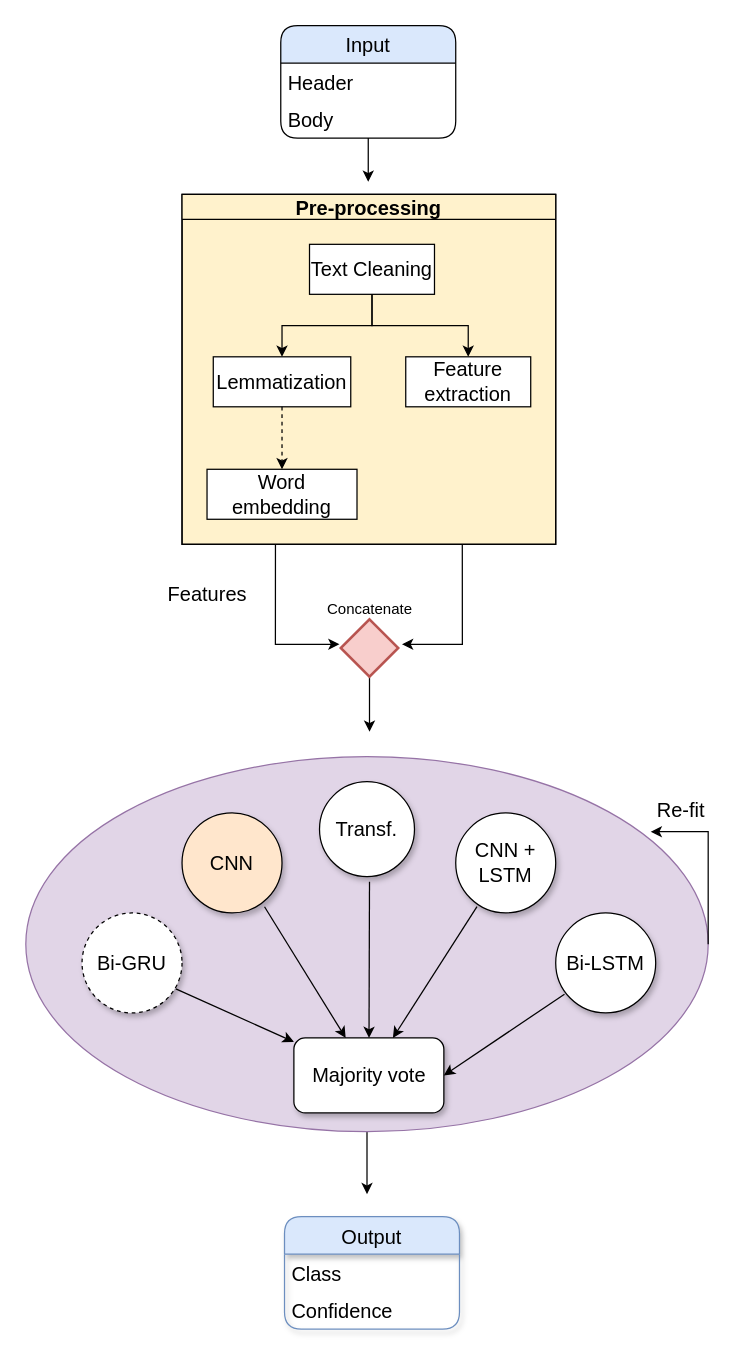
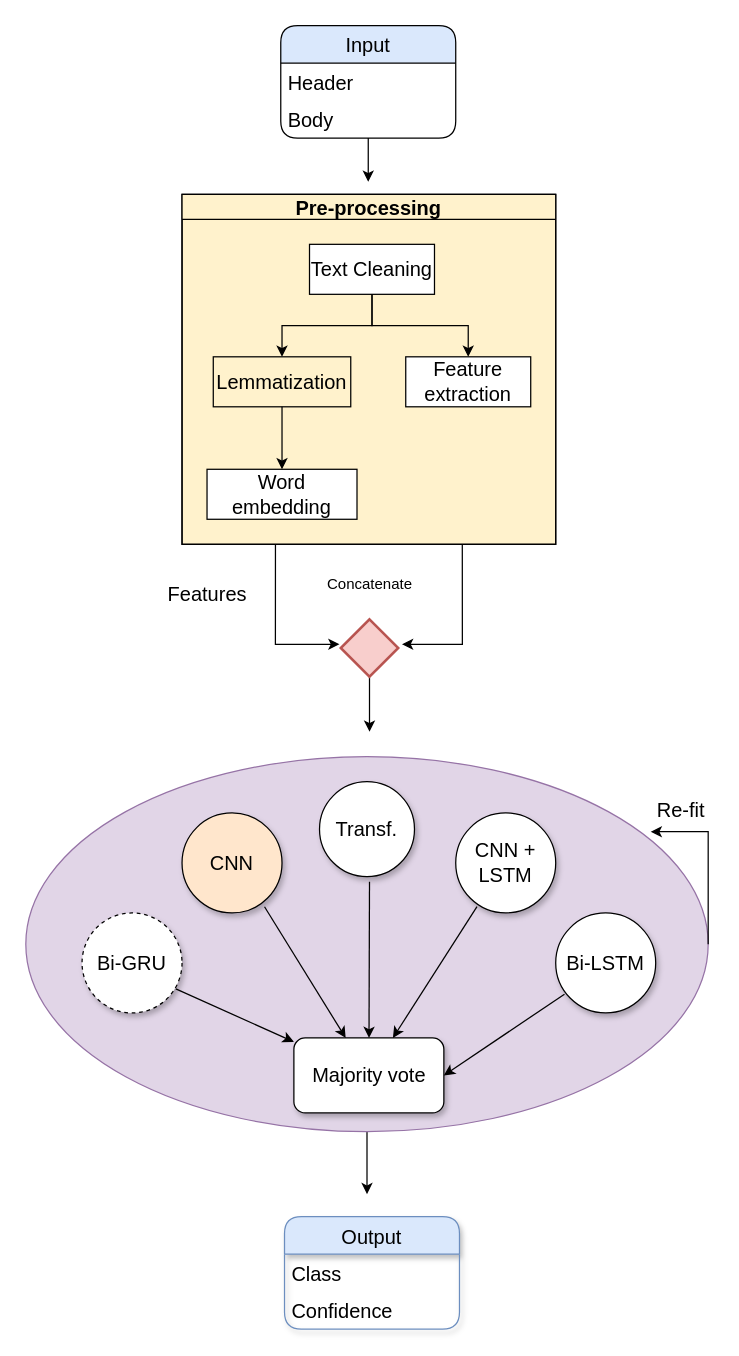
node "Lemmatization": fillcolor #ffffff -> #fff2cc
edge "Lemmatization" -> "Word embedding": style dashed -> solid
node "Concatenate": moved (369, 607) -> (369, 582)
